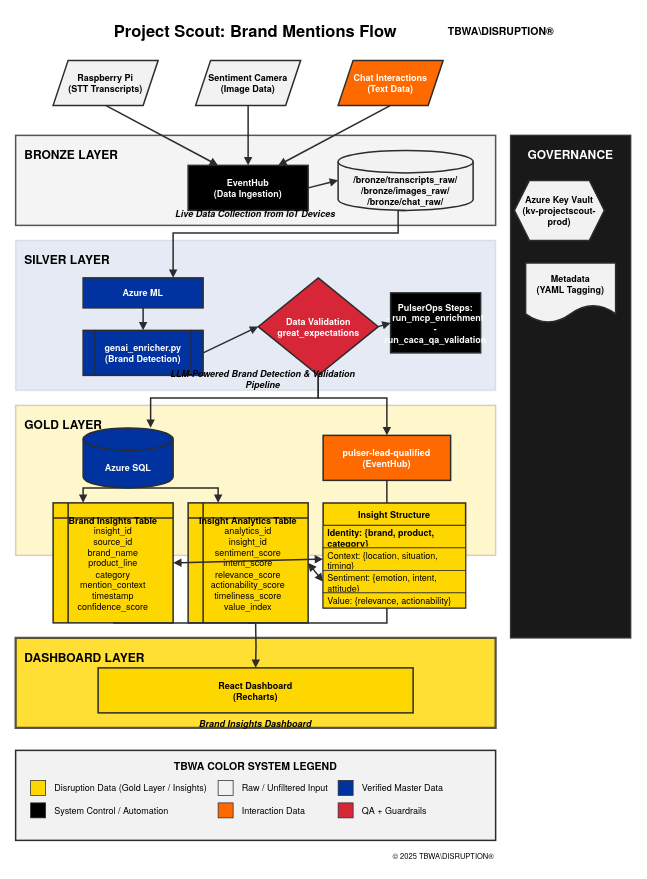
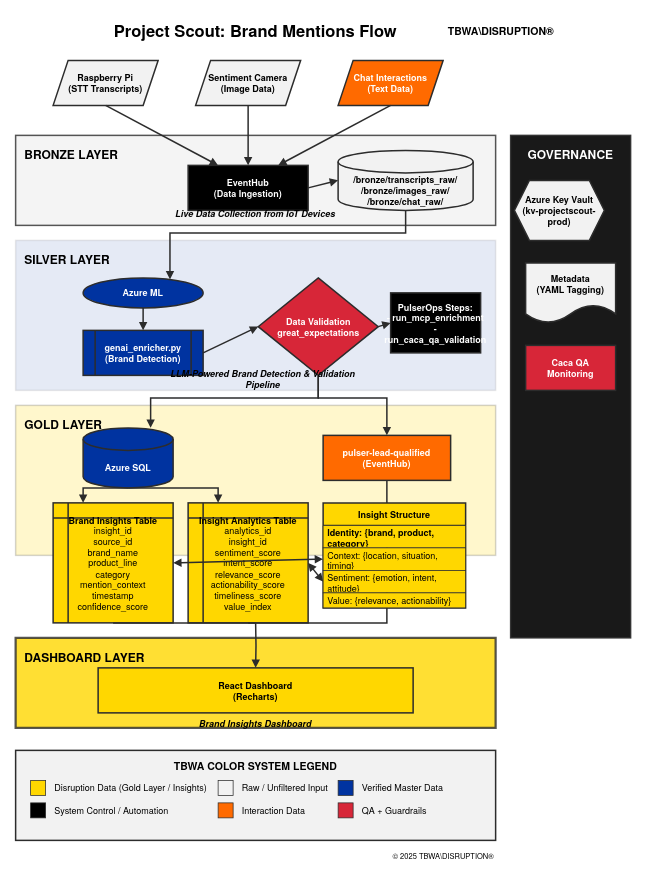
node "Azure ML": shape rectangle -> ellipse
node "Caca QA Monitoring": added
